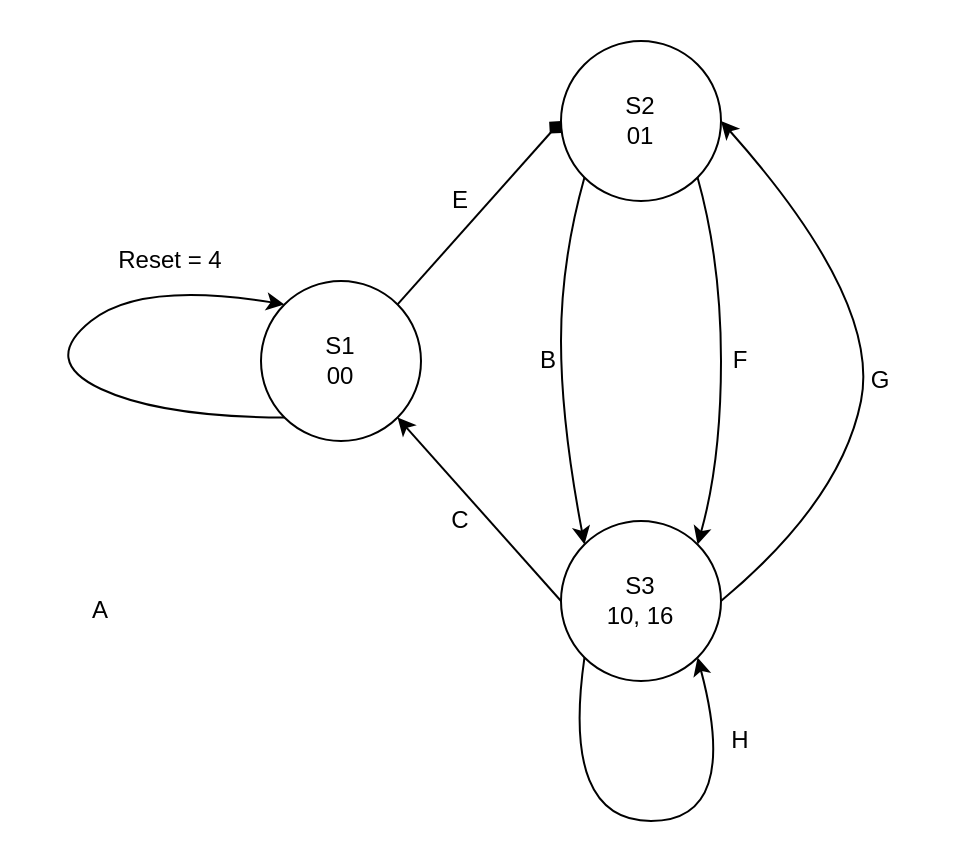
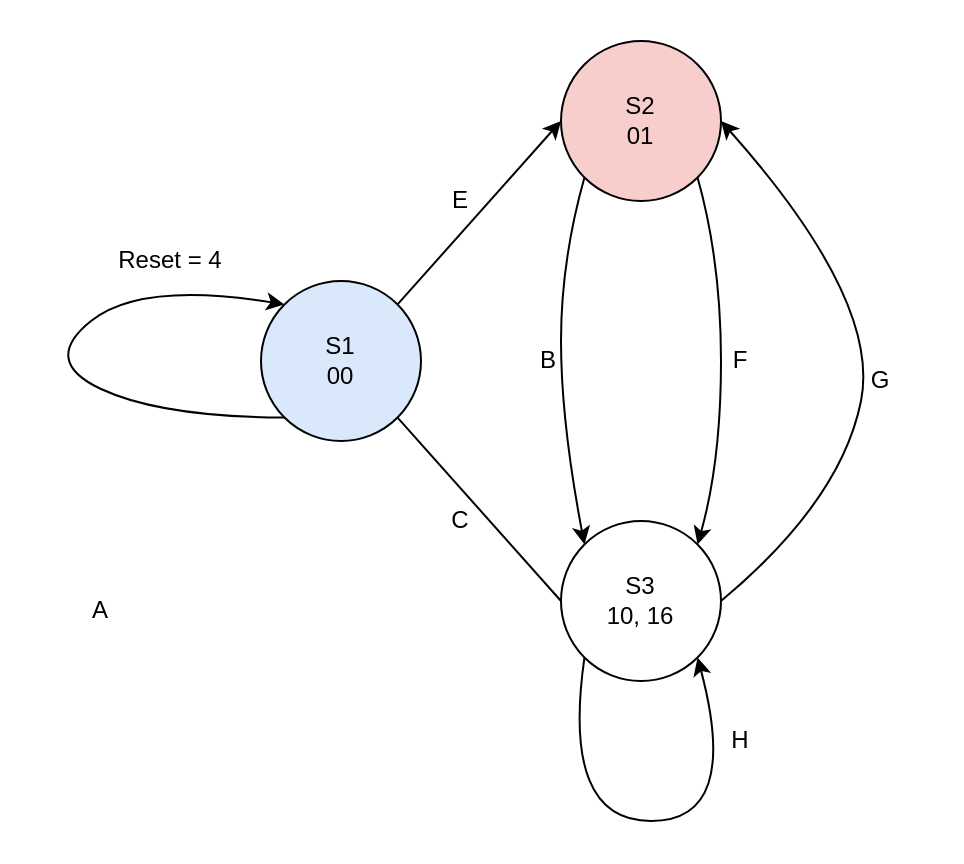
node "S2 01": fillcolor #ffffff -> #f8cecc
edge "S1 00" -> "S2 01": arrowhead diamond -> classic
node "S1 00": fillcolor #ffffff -> #dae8fc
edge "S3 10, 16" -> "S1 00": arrowhead classic -> none
